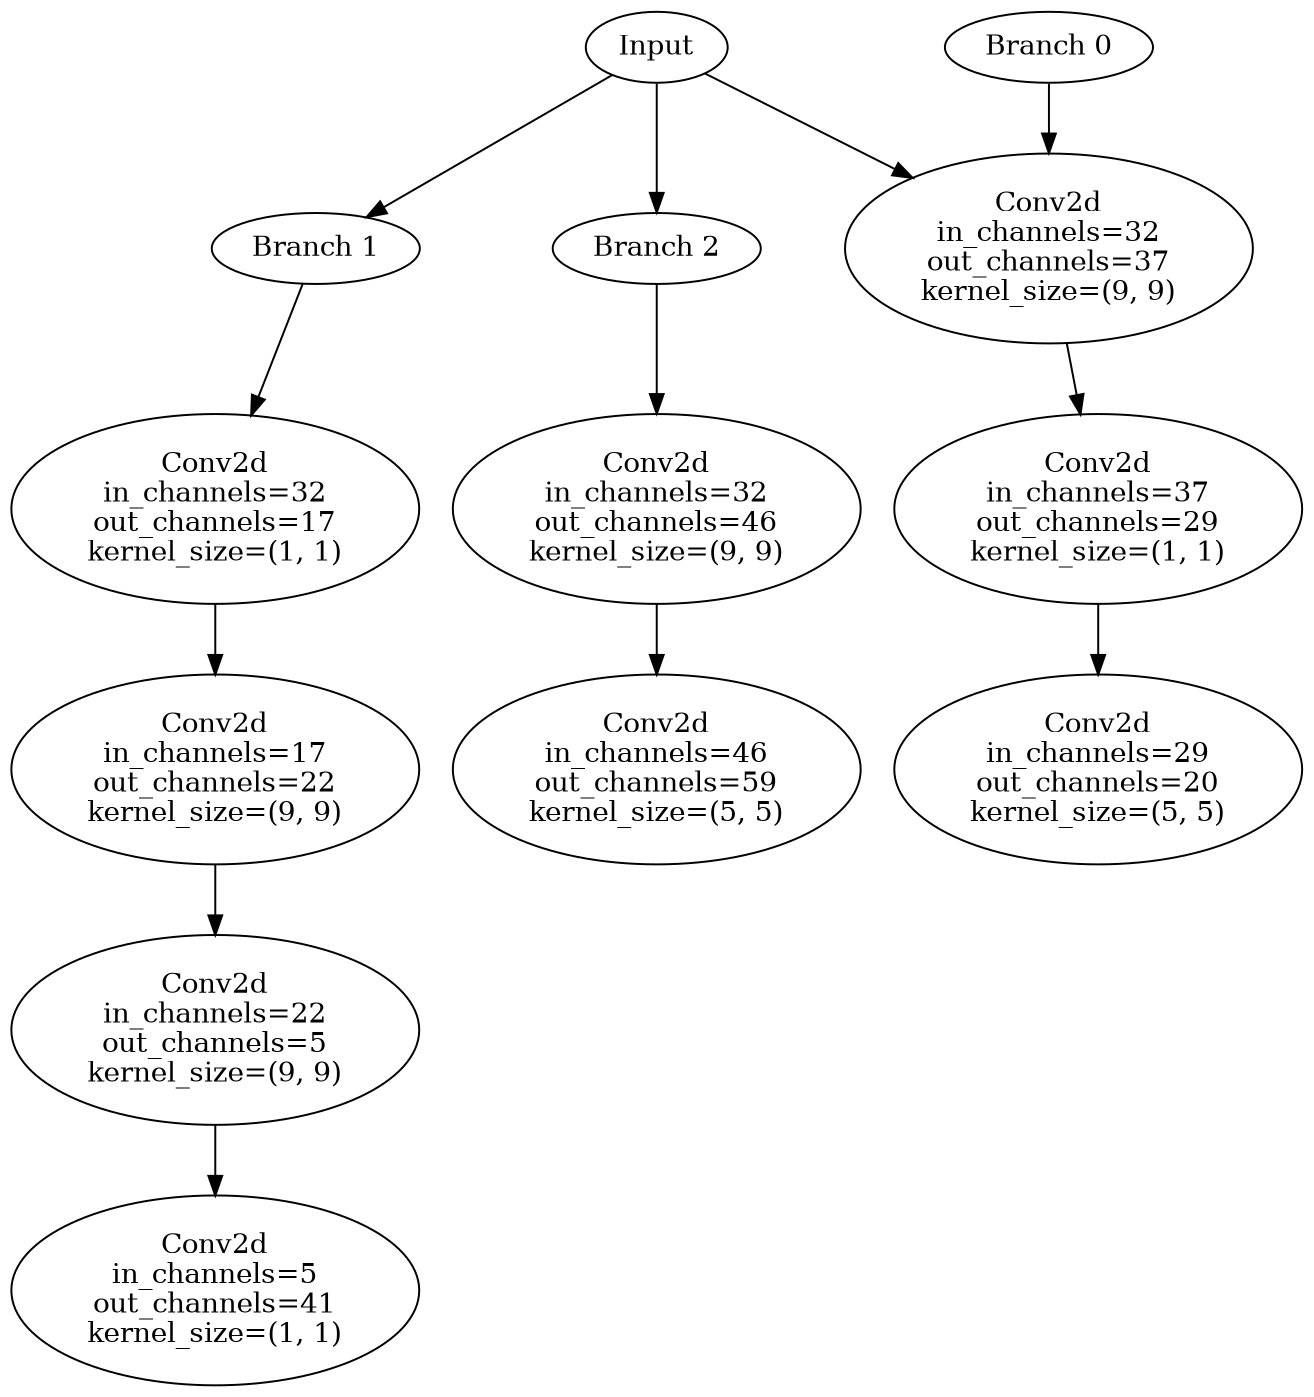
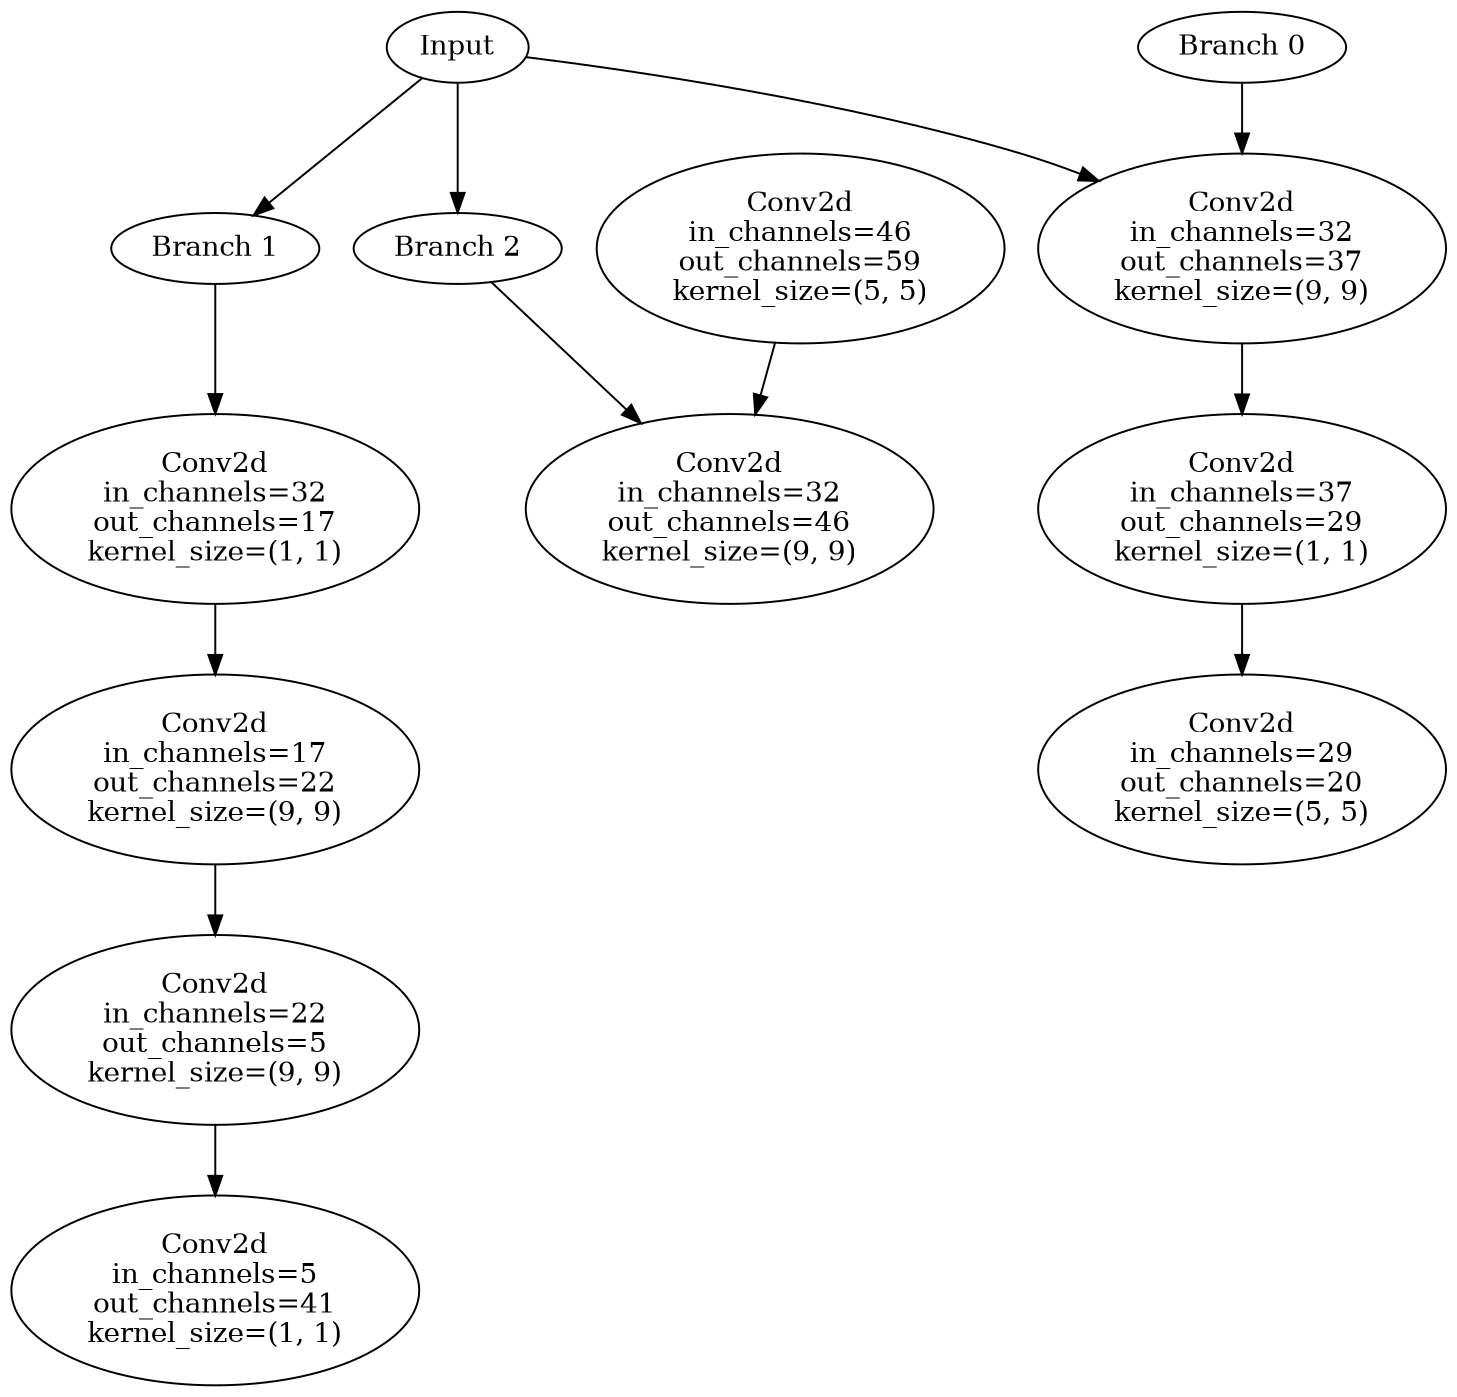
edge "Conv2d in_channels=32 out_channels=46 kernel_size=(9, 9)" -> "Conv2d in_channels=46 out_channels=59 kernel_size=(5, 5)": reversed
